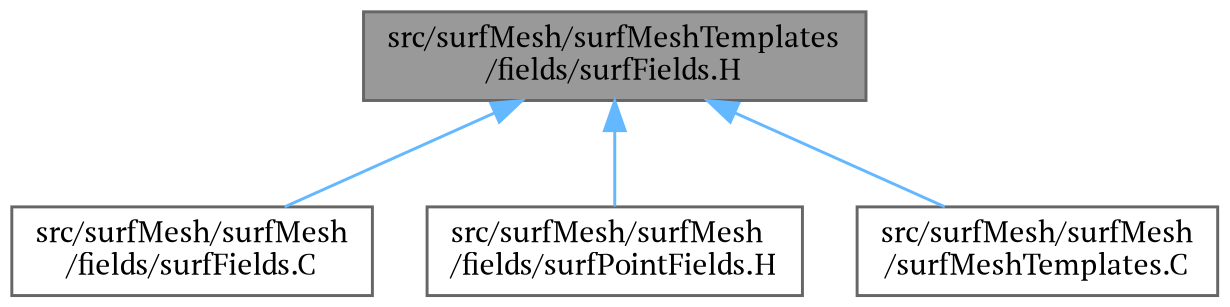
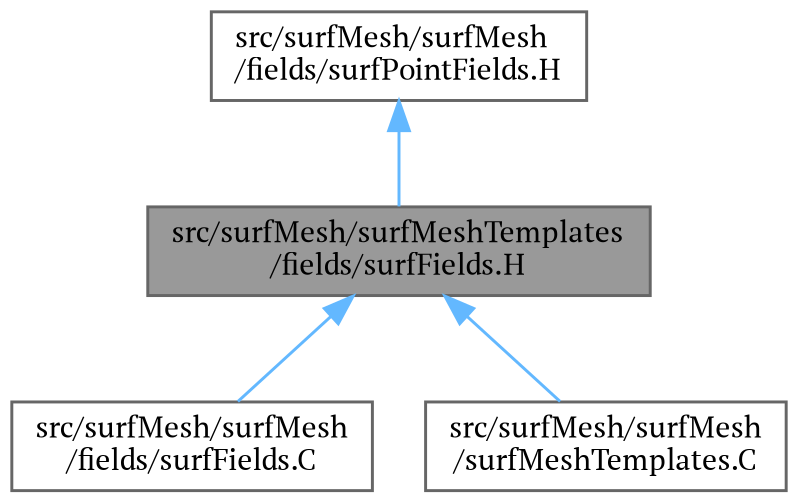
edge "src/surfMesh/surfMesh /fields/surfPointFields.H" -> "src/surfMesh/surfMeshTemplates /fields/surfFields.H": reversed
